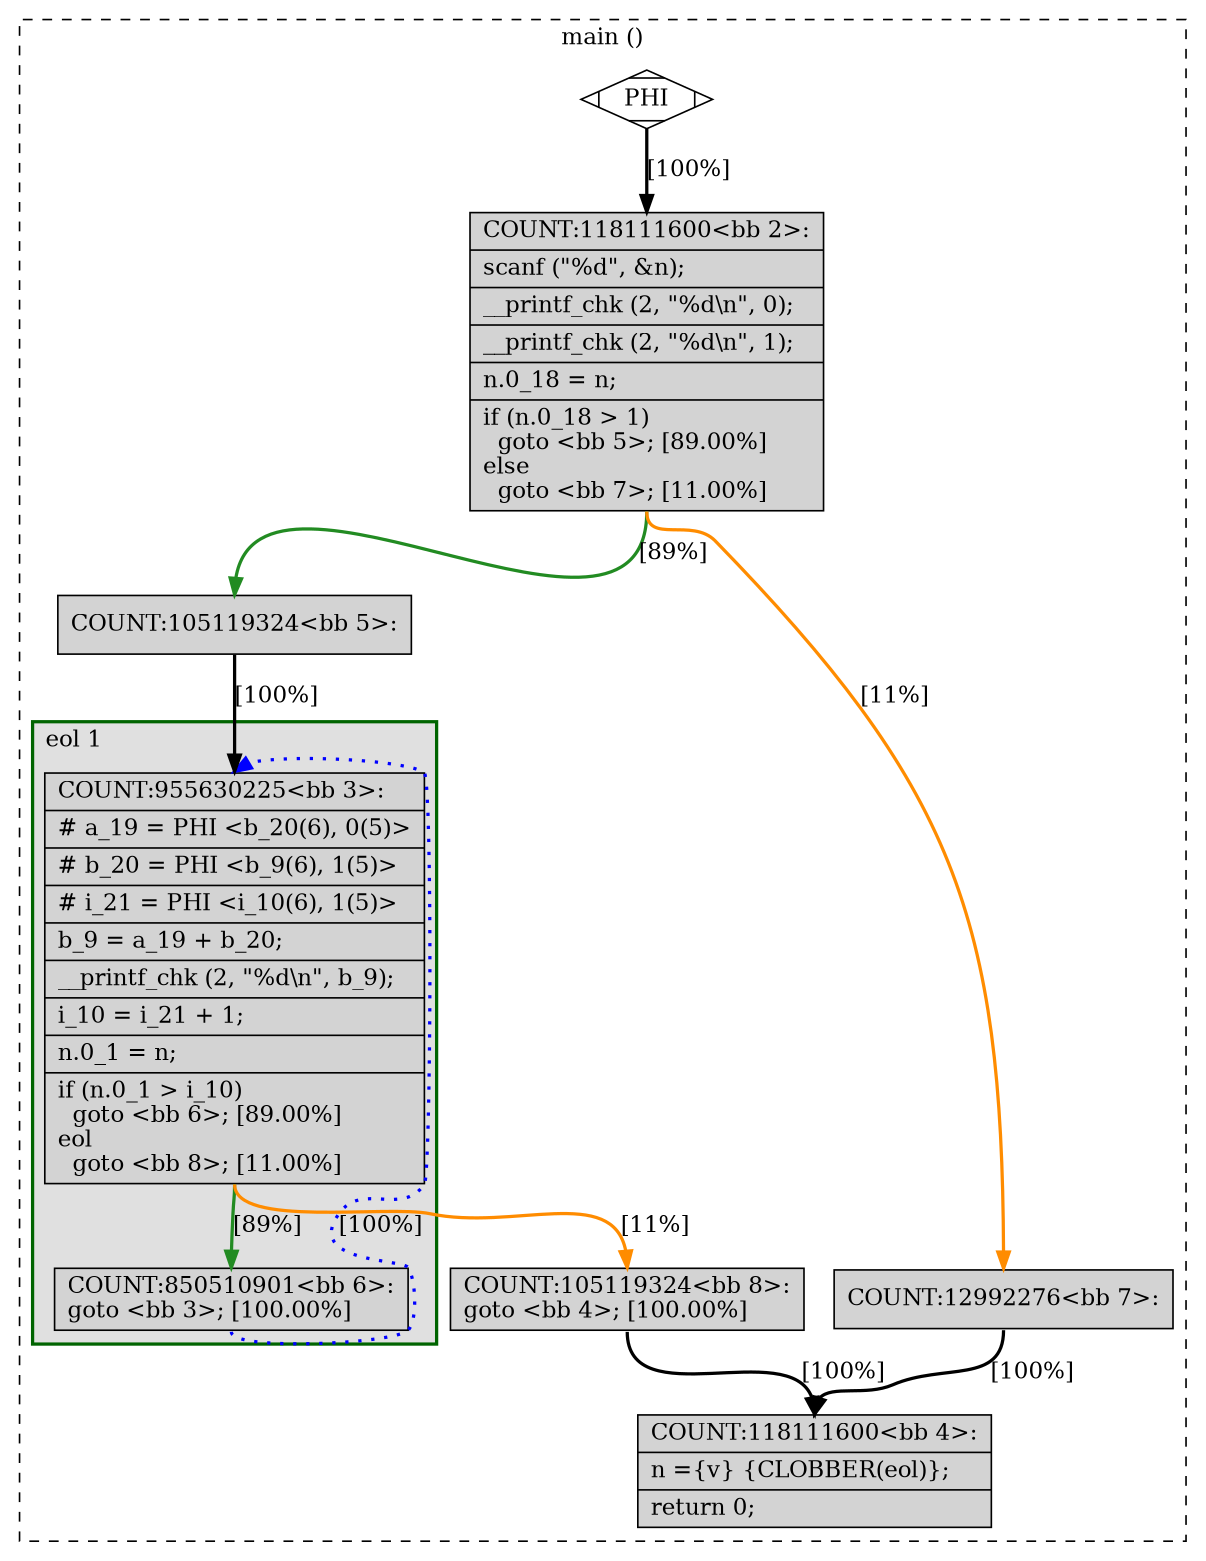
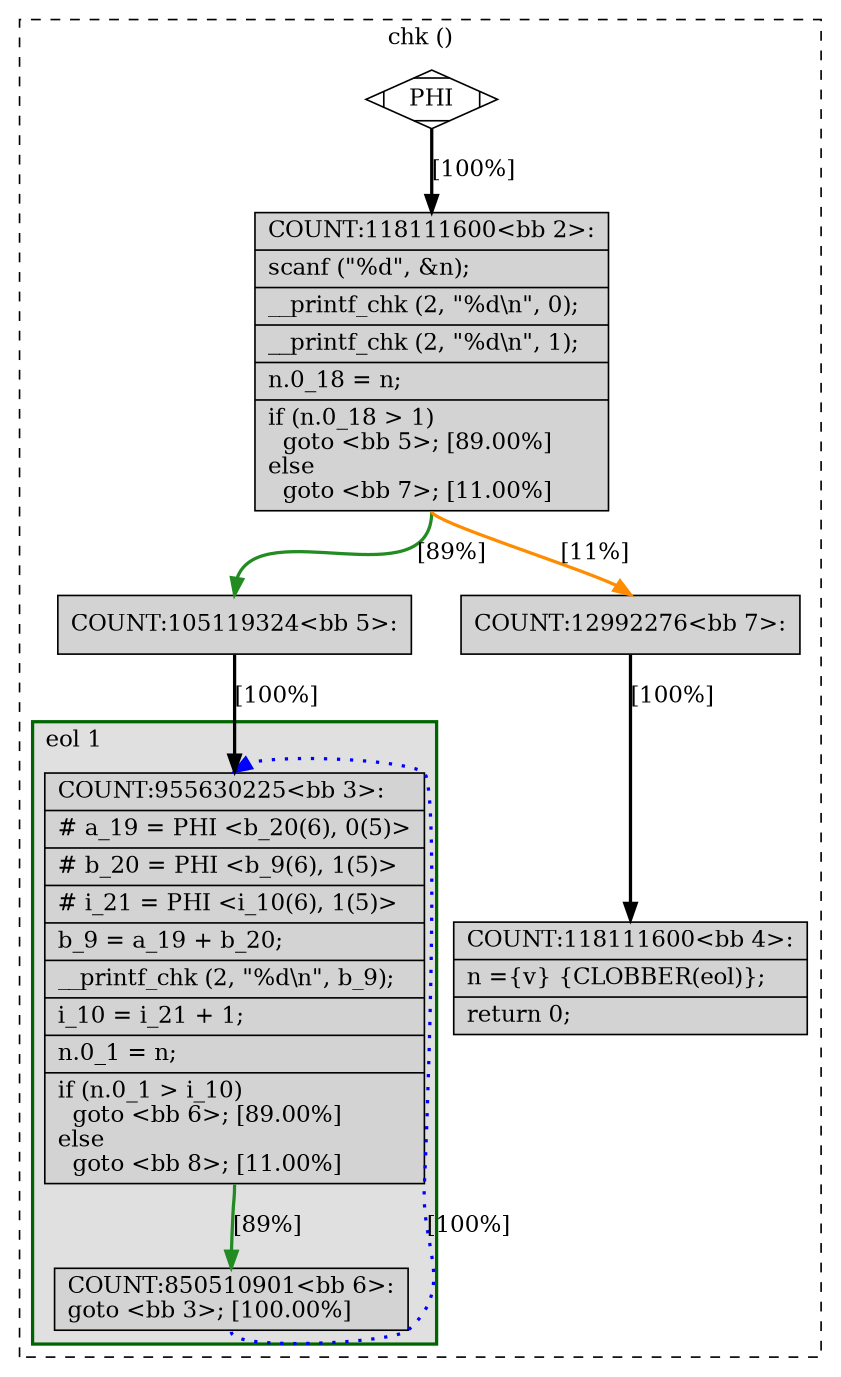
cluster "main ()": label "main ()" -> "chk ()"
node "COUNT:955630225<bb 3>:": text "eol" -> "else"
node "COUNT:105119324<bb 8>:": removed
